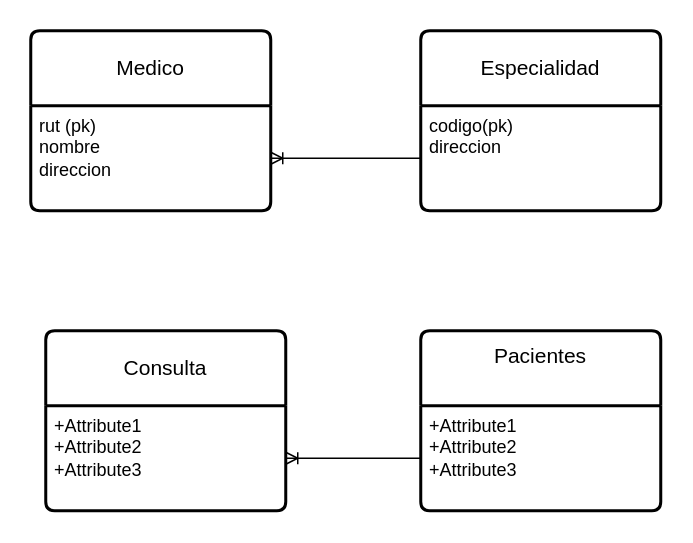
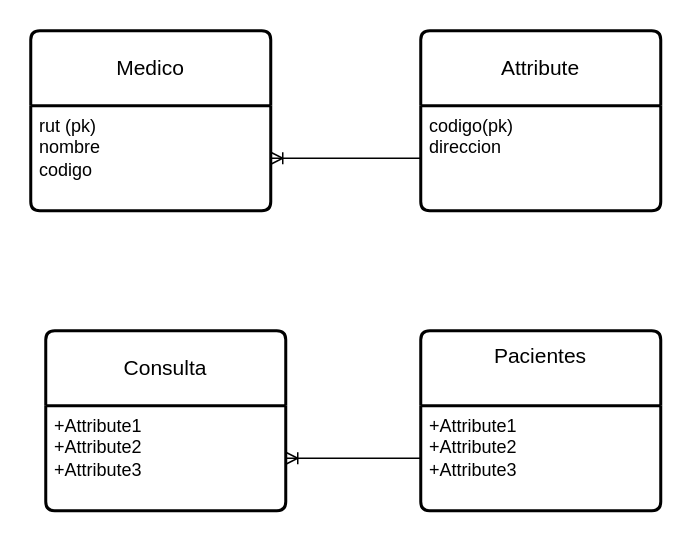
node "Especialidad": label "Especialidad" -> "Attribute"
node "rut (pk) nombre direccion": label "rut (pk) nombre direccion" -> "rut (pk) nombre codigo"
